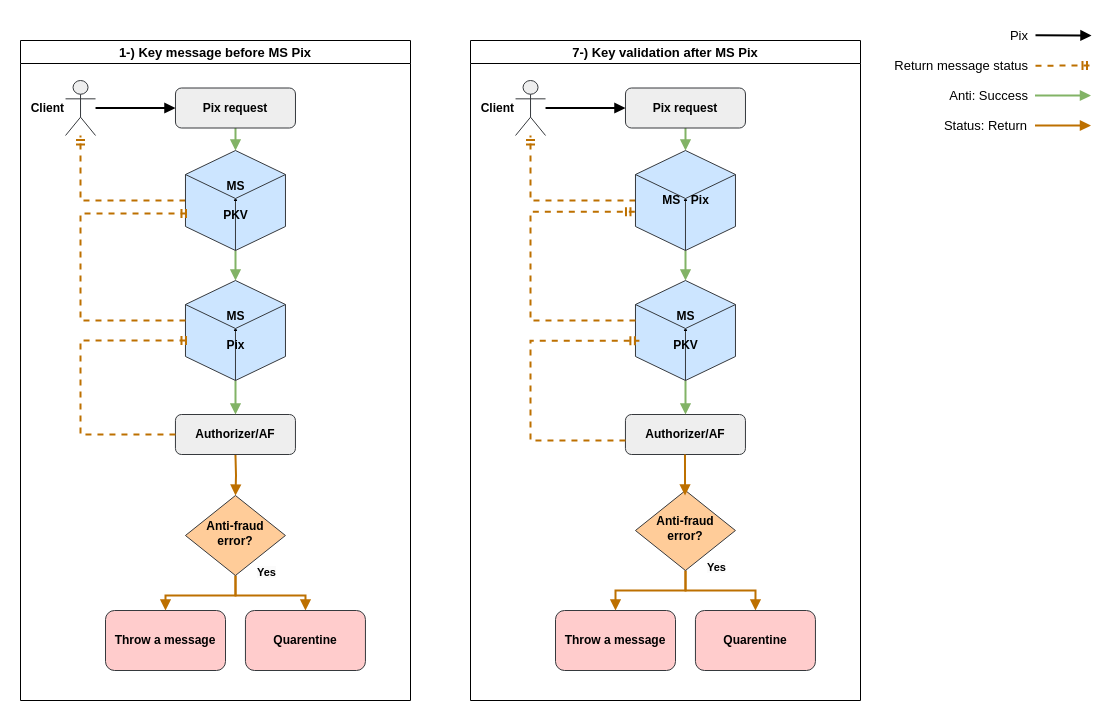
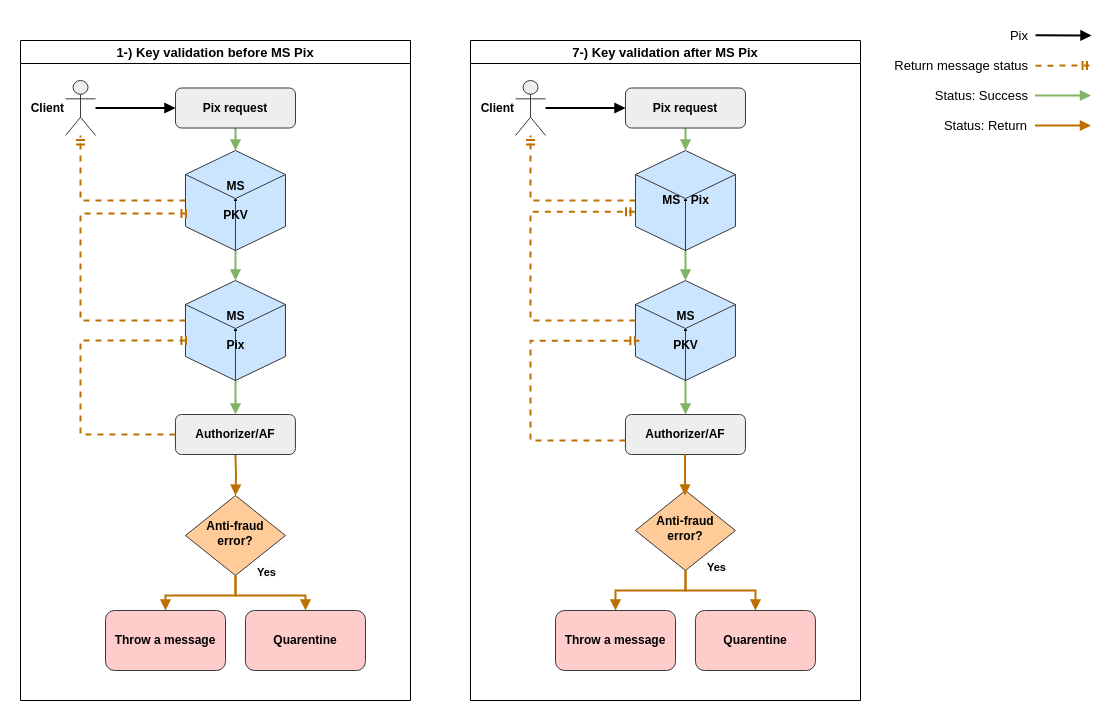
node "1-) Key message before MS Pix": label "1-) Key message before MS Pix" -> "1-) Key validation before MS Pix"
node "Anti: Success": label "Anti: Success" -> "Status: Success"
